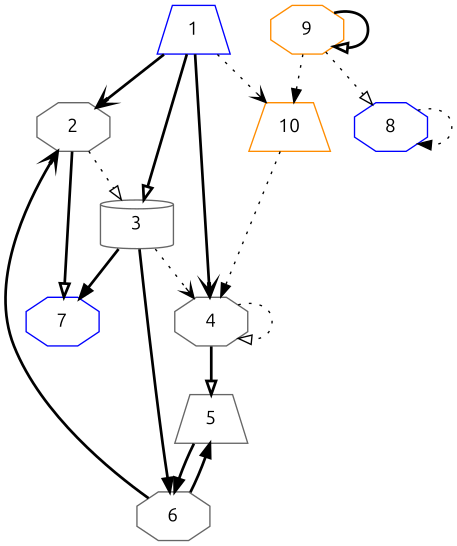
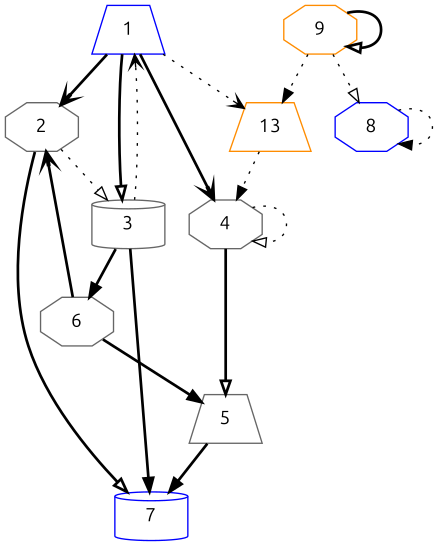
node "10": label "10" -> "13"
edge "3" -> "4": now "3" -> "1"
node "7": shape octagon -> cylinder
edge "5" -> "6": now "5" -> "7"
